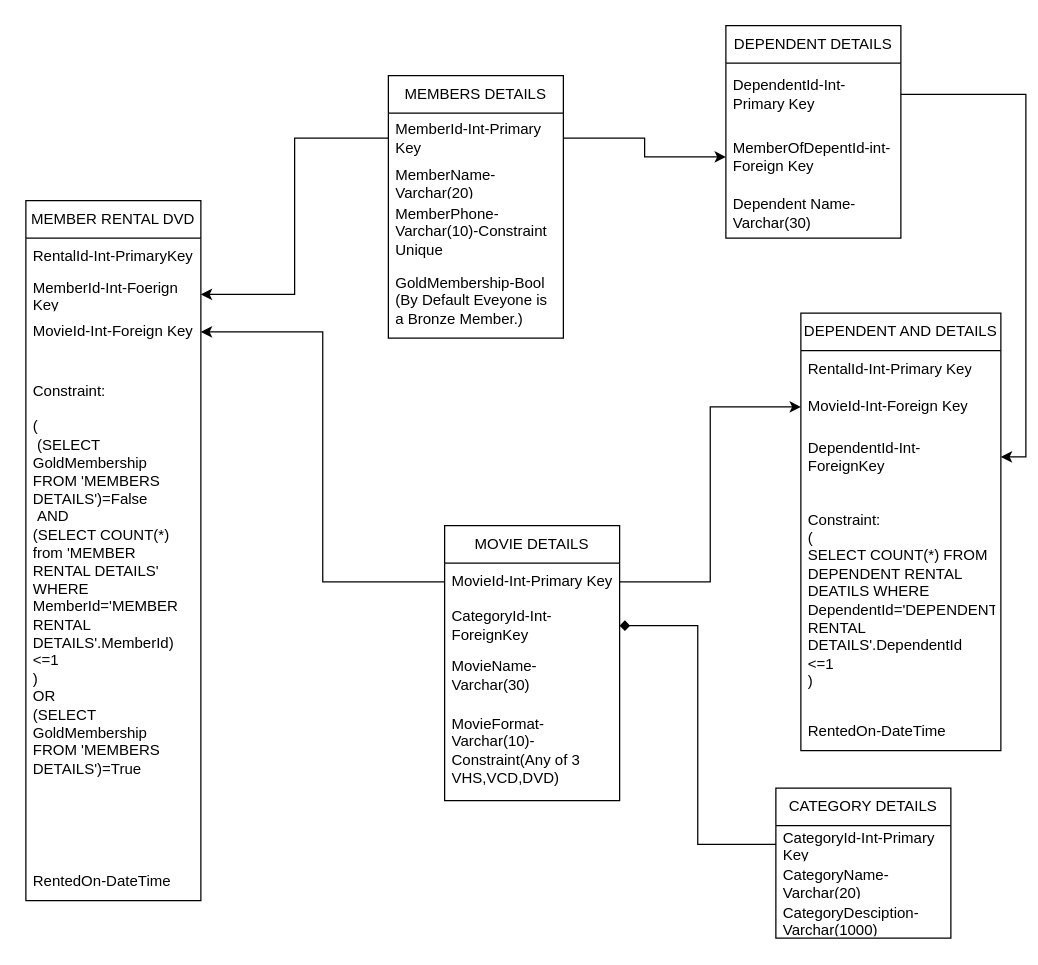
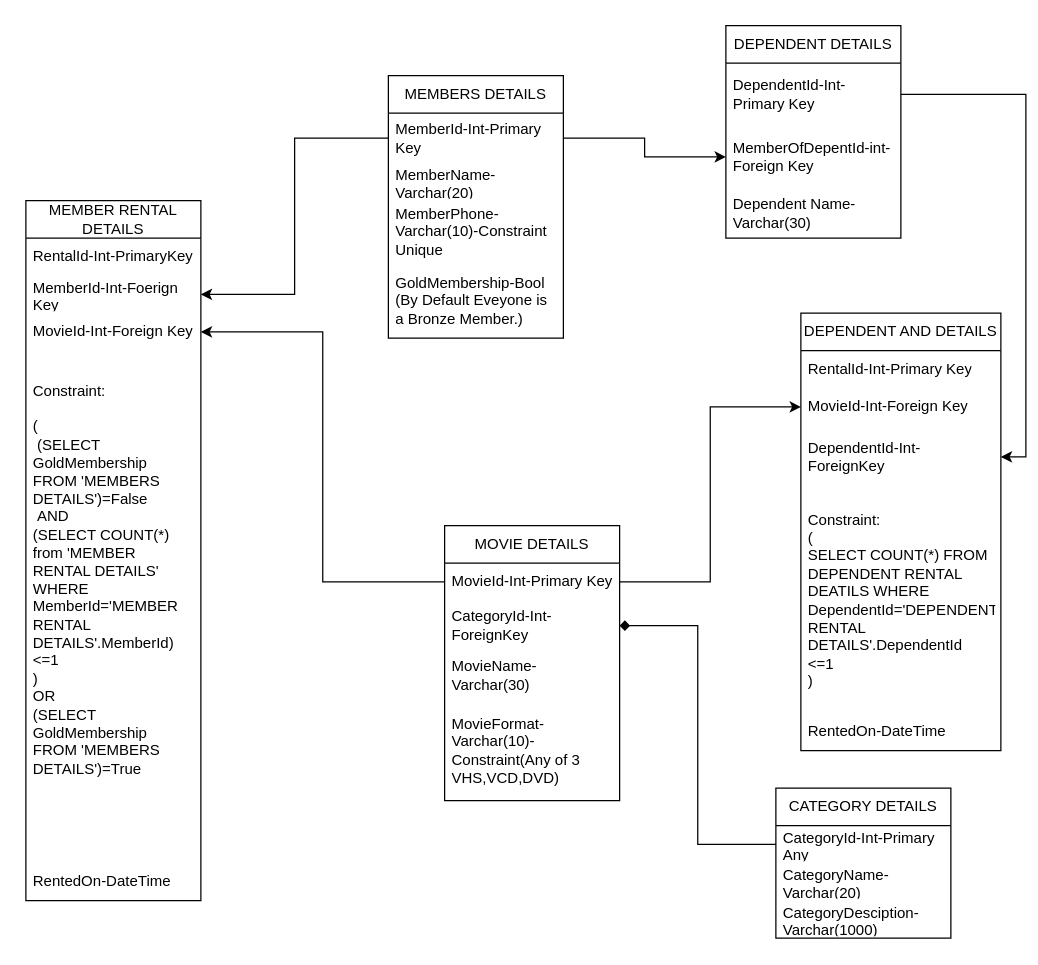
node "MEMBER RENTAL DVD": label "MEMBER RENTAL DVD" -> "MEMBER RENTAL DETAILS"
node "CategoryId-Int-Primary Key": label "CategoryId-Int-Primary Key" -> "CategoryId-Int-Primary Any"
